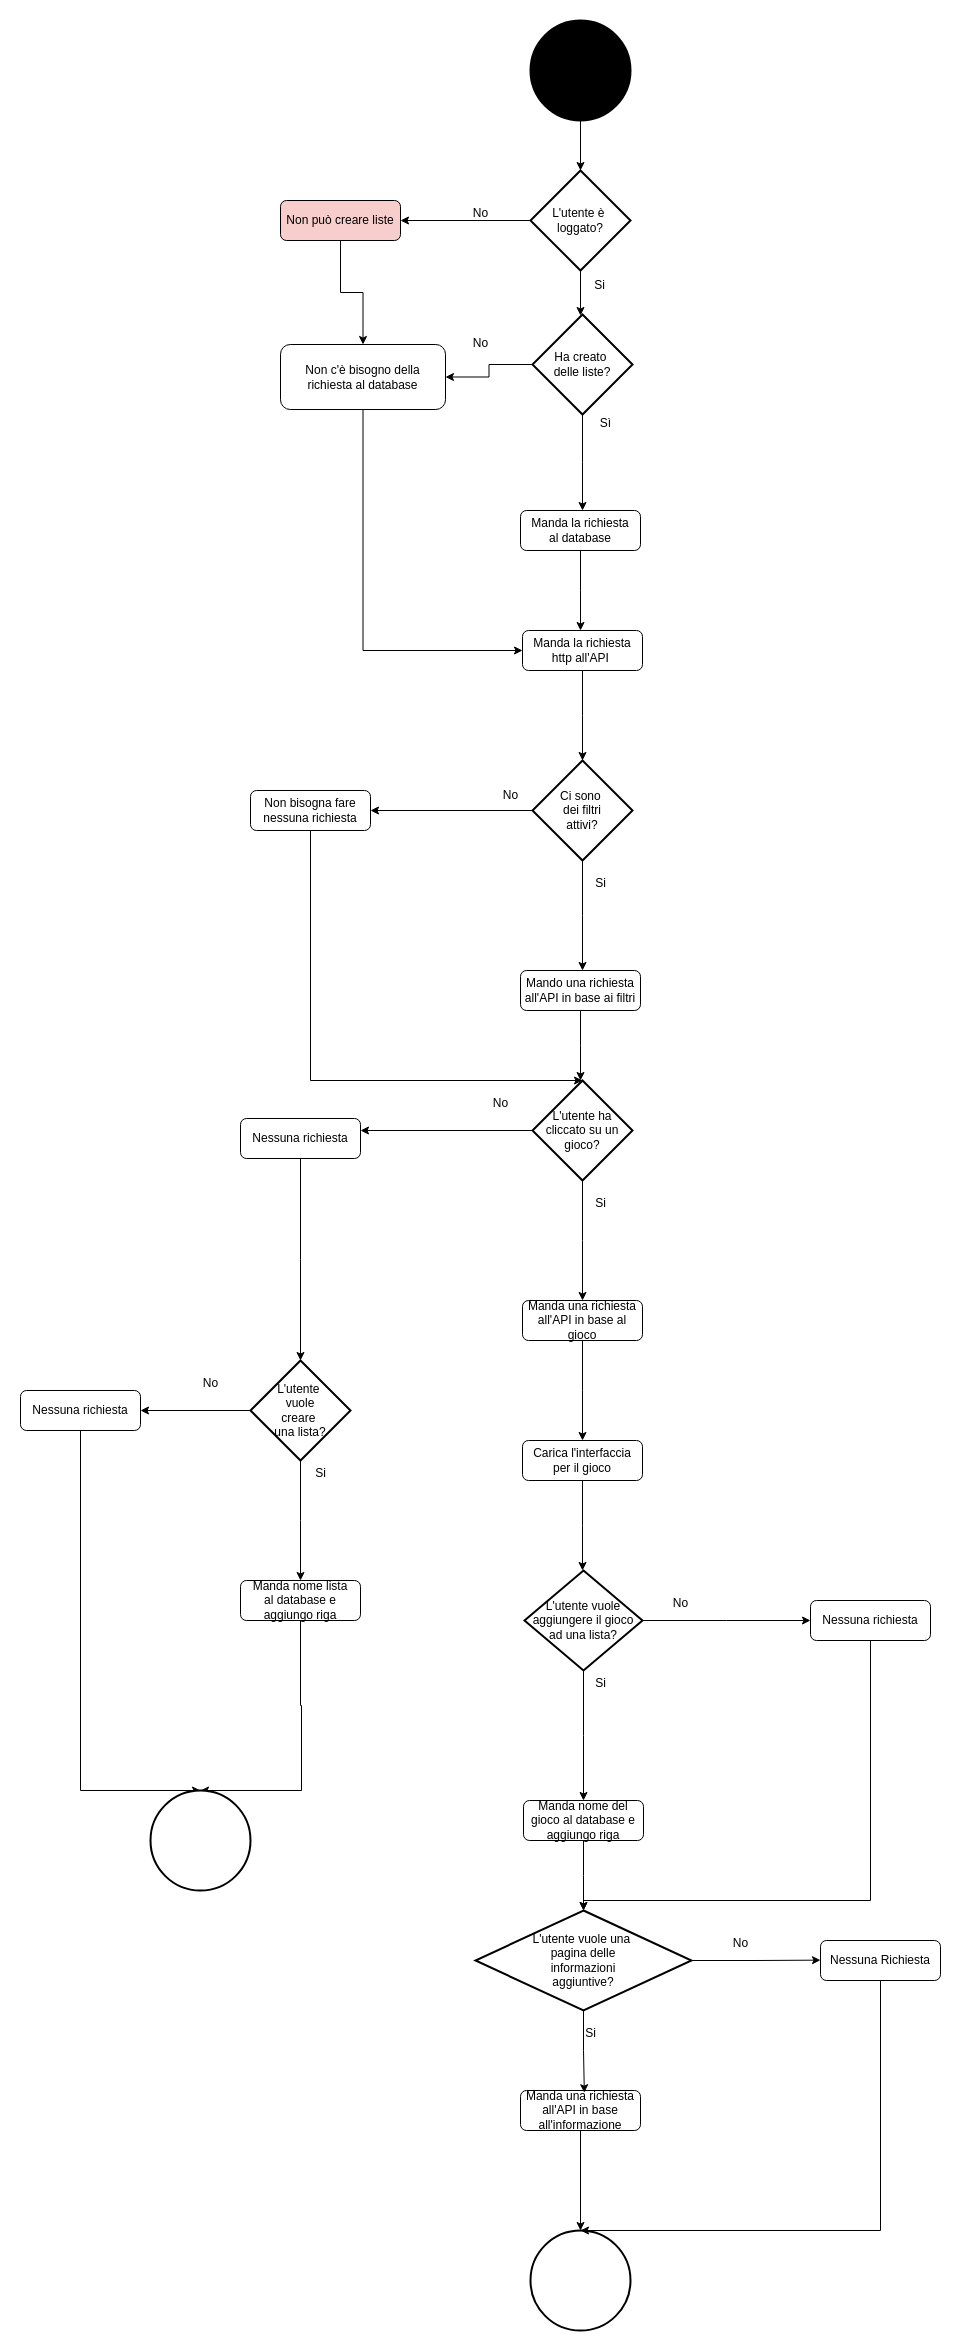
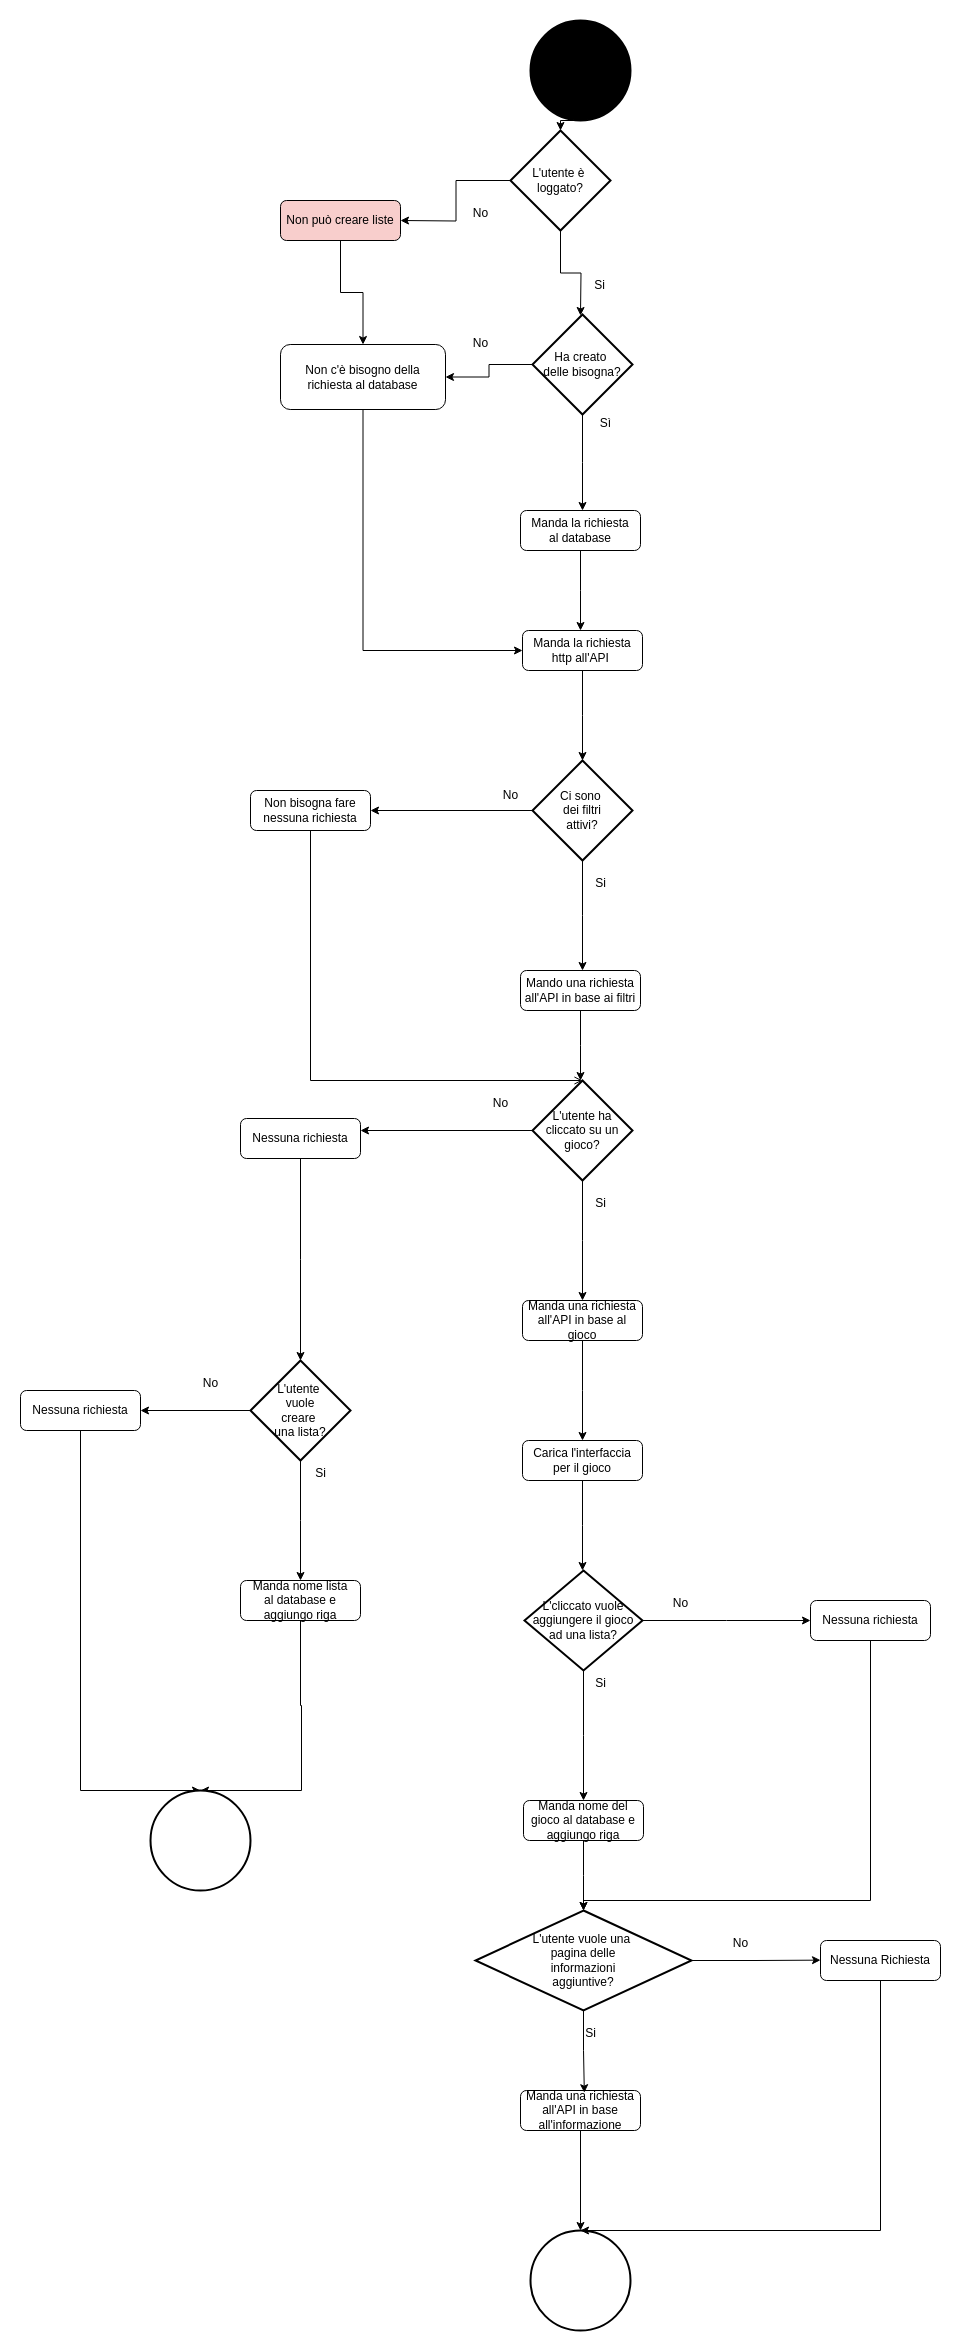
node "L'utente è loggato?": moved (581, 221) -> (561, 181)
node "Ha creato delle liste?": label "Ha creato delle liste?" -> "Ha creato delle bisogna?"
edge "Non bisogna fare nessuna richiesta" -> "L'utente ha cliccato su un gioco?": arrowhead classic -> open
node "L'utente vuole aggiungere il gioco ad una lista?": label "L'utente vuole aggiungere il gioco ad una lista?" -> "L'cliccato vuole aggiungere il gioco ad una lista?"
